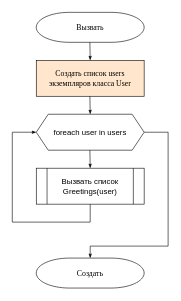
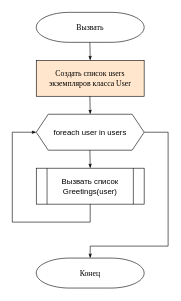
node "Создать": label "Создать" -> "Конец"
